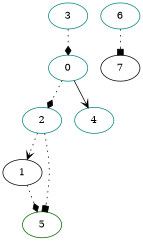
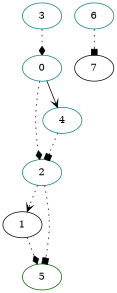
edge "4" -> "2": added
